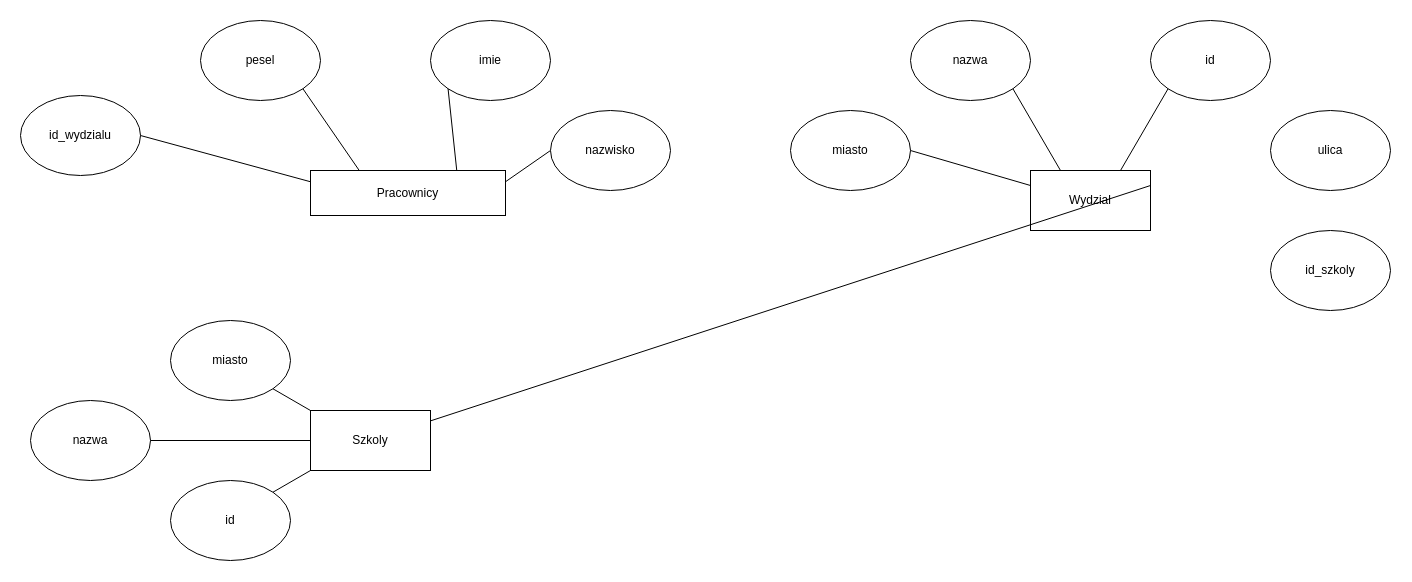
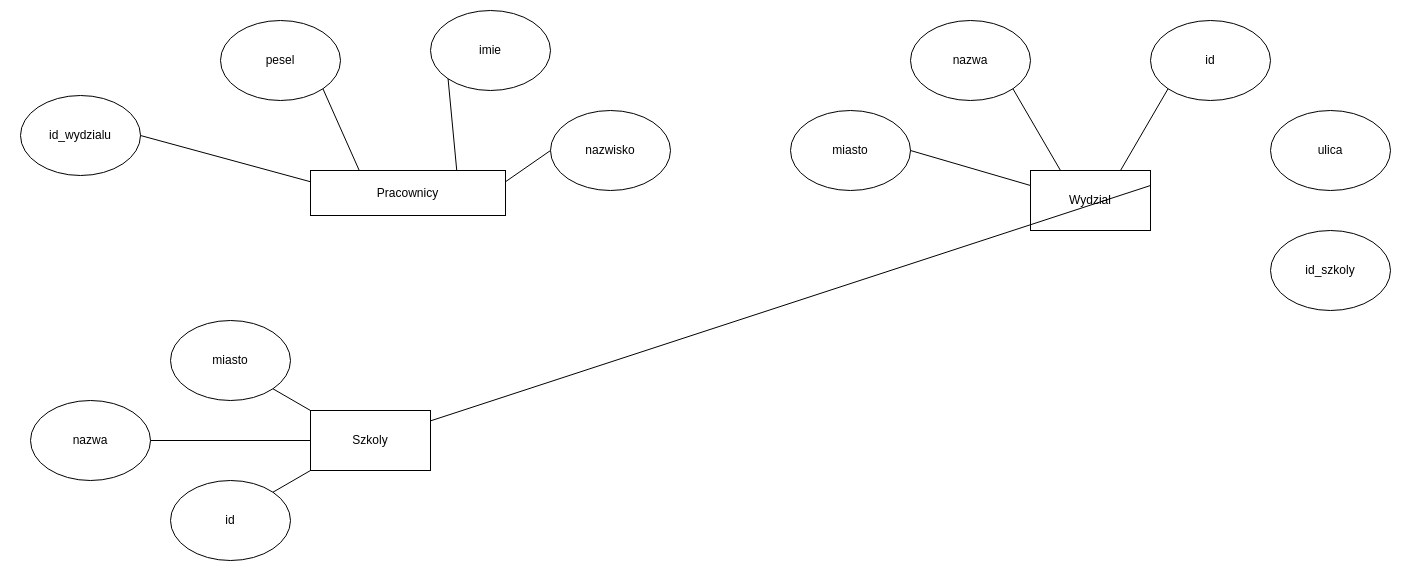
node "pesel": moved (261, 61) -> (281, 61)
node "imie": moved (491, 61) -> (491, 51)
